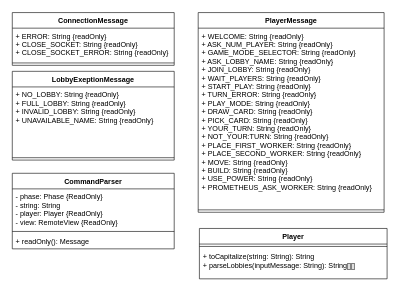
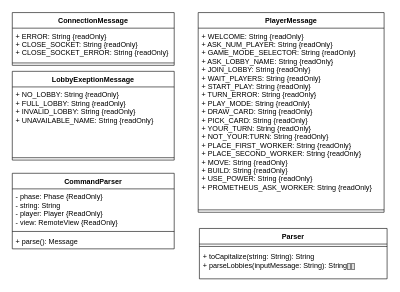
node "Player": label "Player" -> "Parser"
node "+ readOnly(): Message": label "+ readOnly(): Message" -> "+ parse(): Message"
